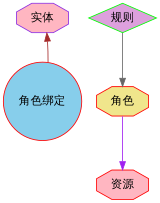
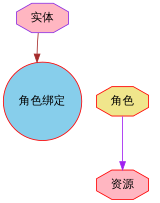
node "规则": removed
edge "角色绑定" -> "实体": reversed
